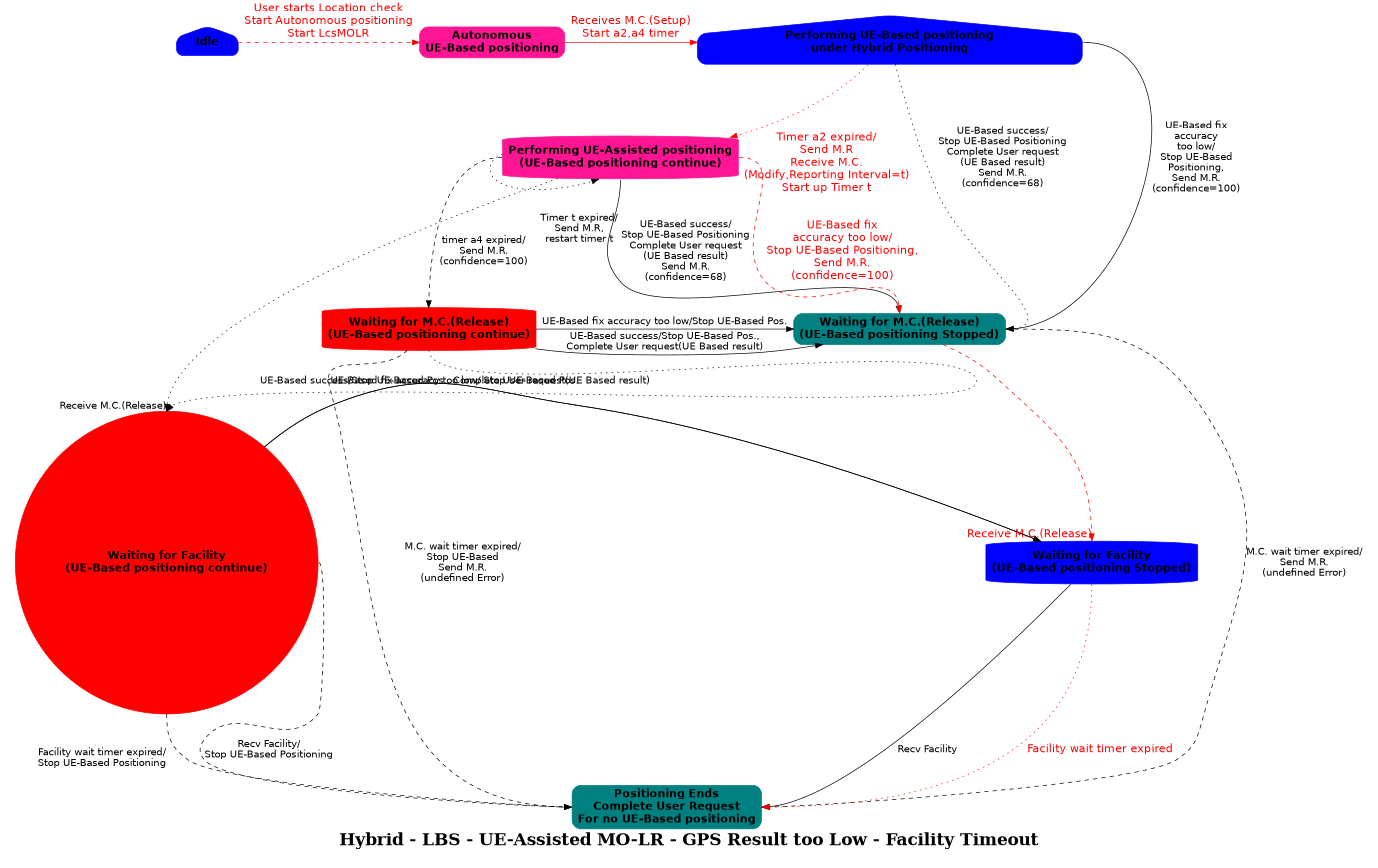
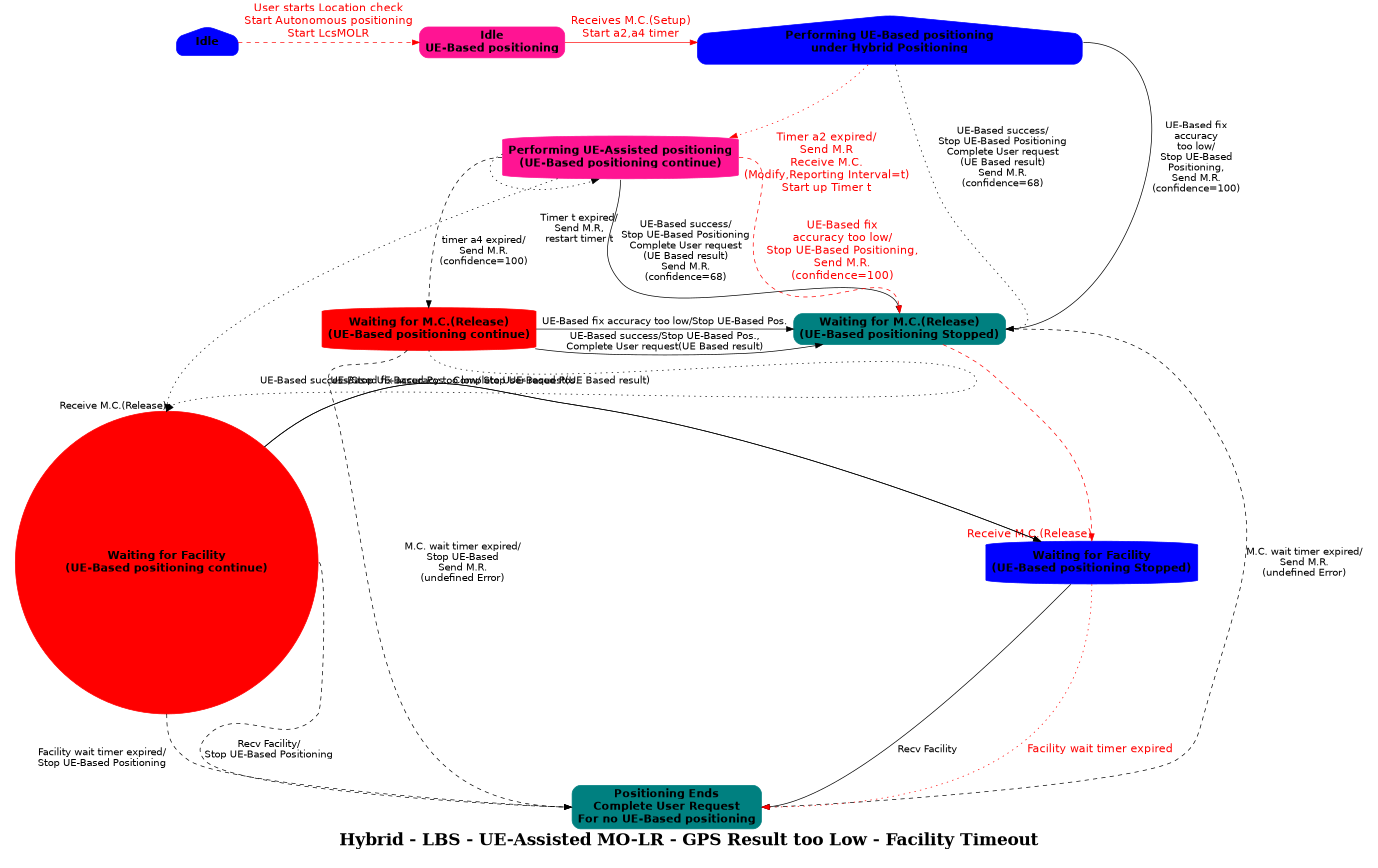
node "Autonomous UE-Based positioning": label "Autonomous UE-Based positioning" -> "Idle UE-Based positioning"
